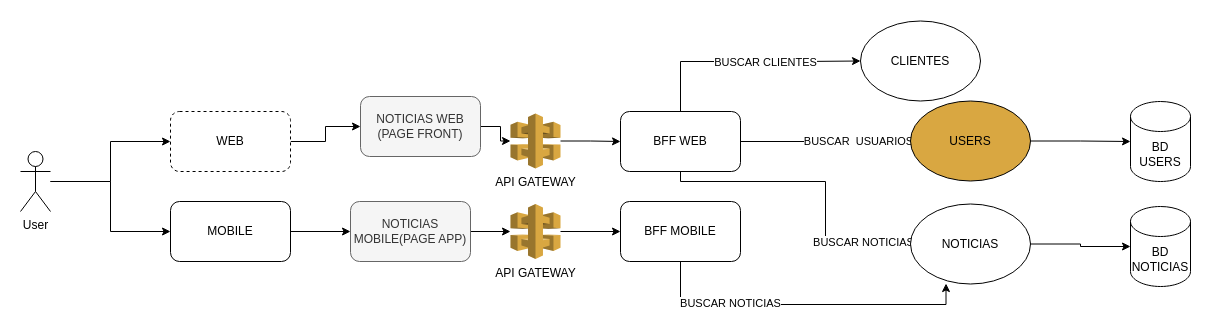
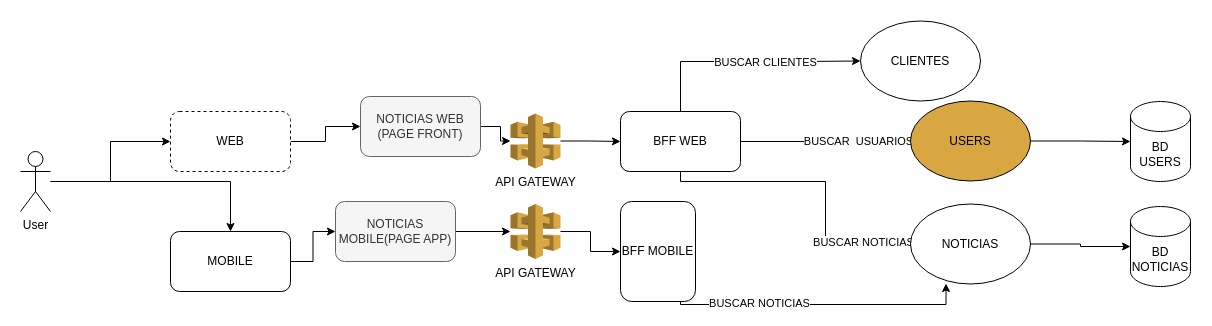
node "MOBILE": moved (231, 232) -> (231, 262)
node "NOTICIAS MOBILE(PAGE APP)": moved (411, 232) -> (396, 232)
node "BFF MOBILE": size 120x60 -> 75x100
